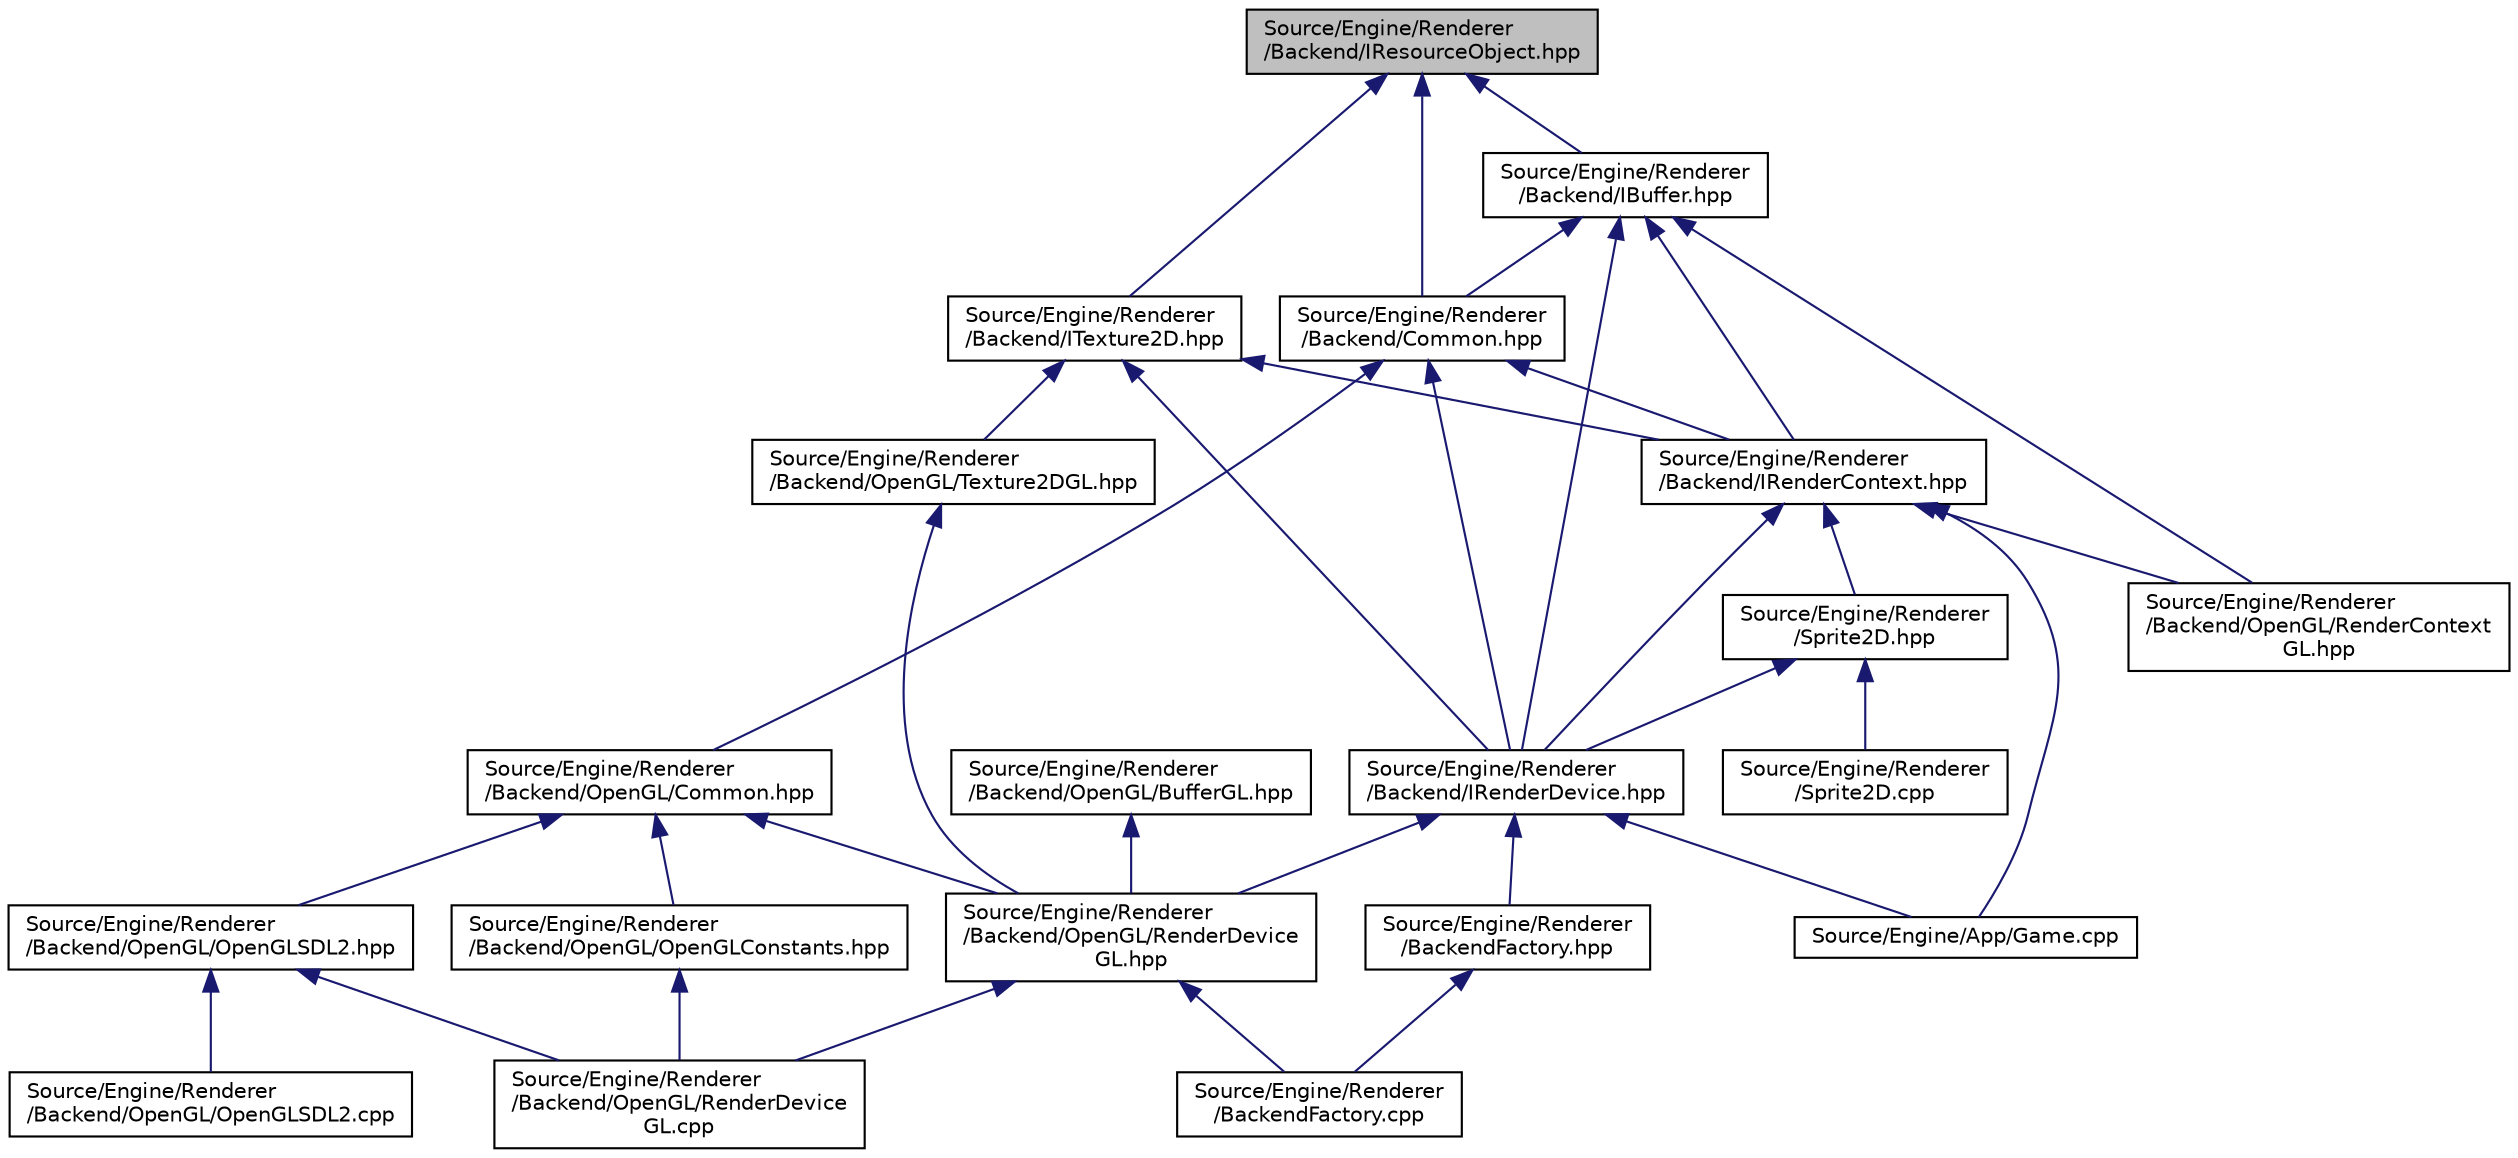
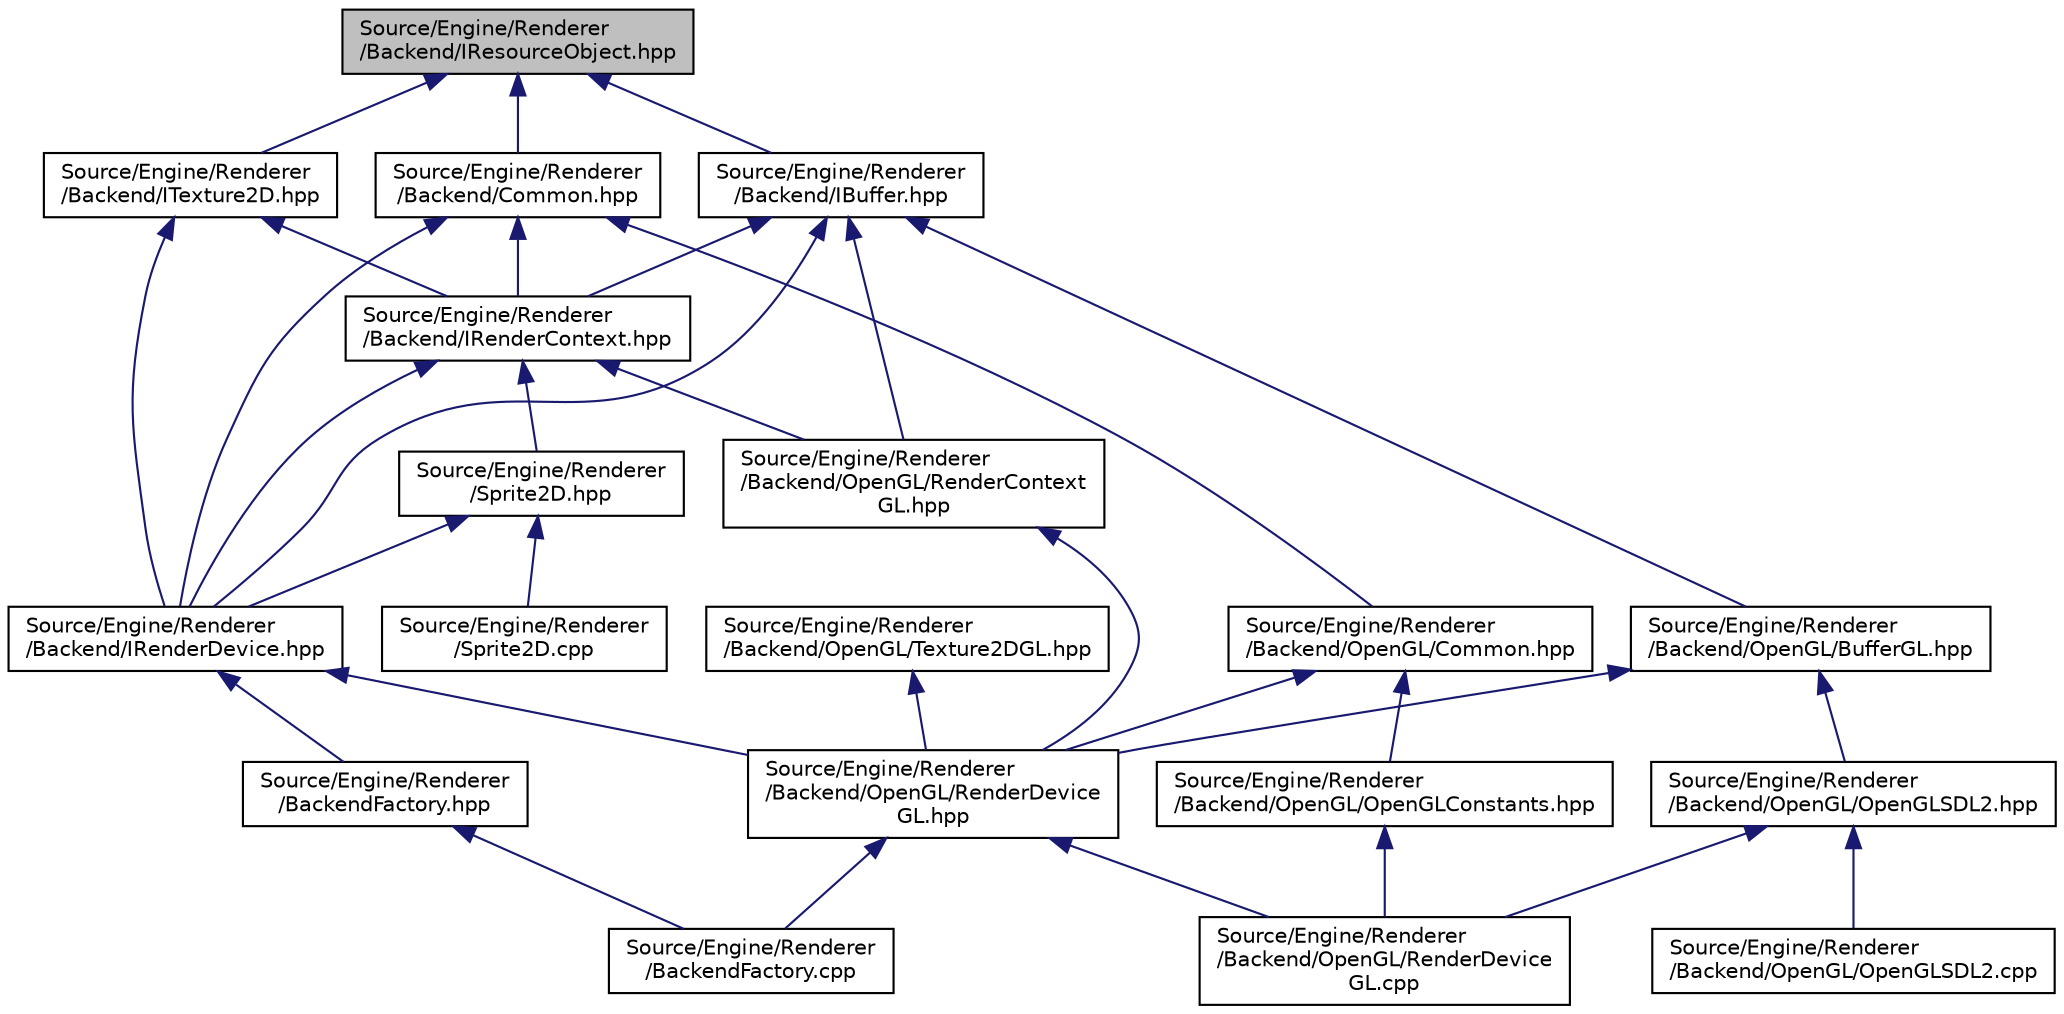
edge "Source/Engine/Renderer /Backend/Common.hpp" -> "Source/Engine/Renderer /Backend/IBuffer.hpp": now "Source/Engine/Renderer /Backend/OpenGL/BufferGL.hpp" -> "Source/Engine/Renderer /Backend/IBuffer.hpp"
edge "Source/Engine/Renderer /Backend/OpenGL/Texture2DGL.hpp" -> "Source/Engine/Renderer /Backend/ITexture2D.hpp": removed
edge "Source/Engine/Renderer /Backend/OpenGL/RenderDevice GL.hpp" -> "Source/Engine/Renderer /Backend/OpenGL/RenderContext GL.hpp": added
edge "Source/Engine/Renderer /Backend/OpenGL/OpenGLSDL2.hpp" -> "Source/Engine/Renderer /Backend/OpenGL/Common.hpp": now "Source/Engine/Renderer /Backend/OpenGL/OpenGLSDL2.hpp" -> "Source/Engine/Renderer /Backend/OpenGL/BufferGL.hpp"
node "Source/Engine/App/Game.cpp": removed
